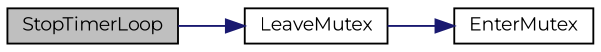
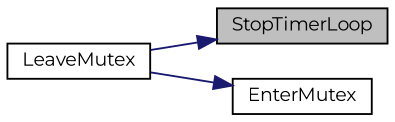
edge "StopTimerLoop" -> "LeaveMutex": reversed
